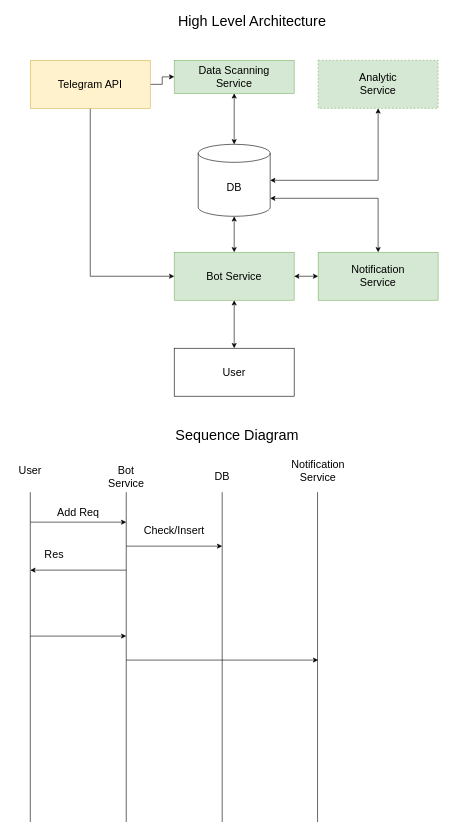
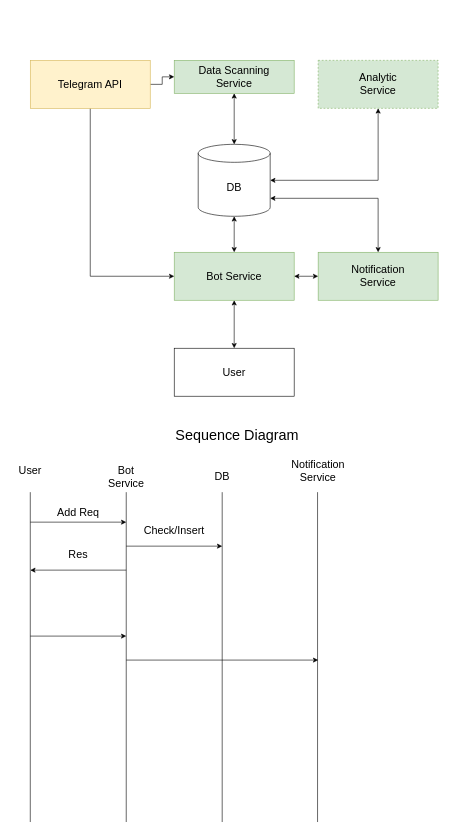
node "High Level Architecture": removed
node "Res": moved (54, 555) -> (78, 555)
